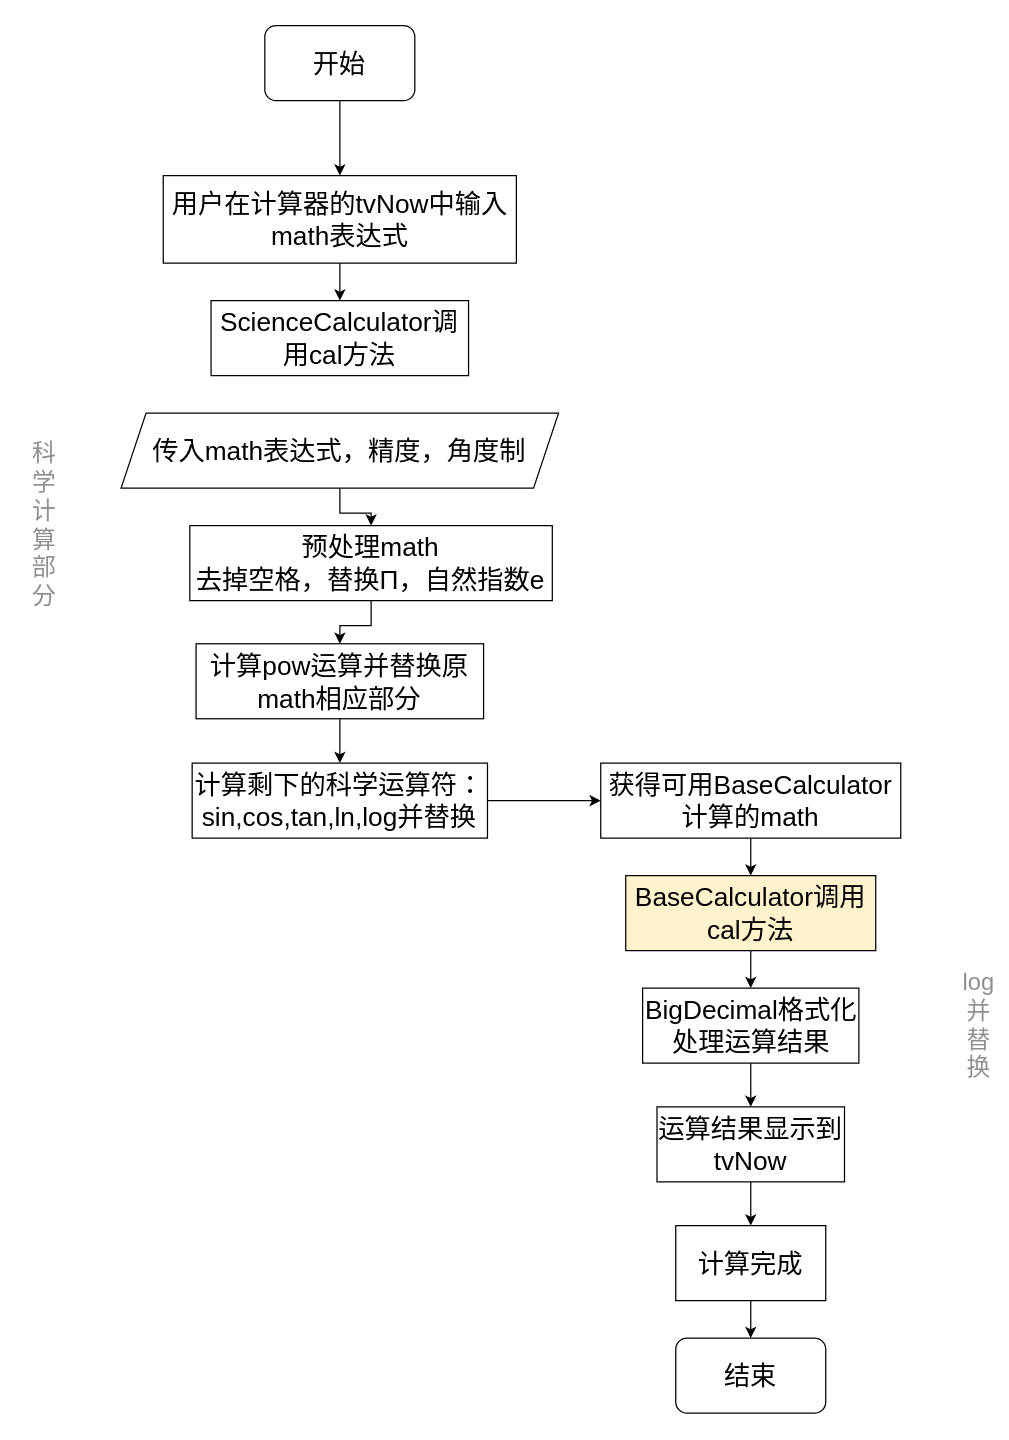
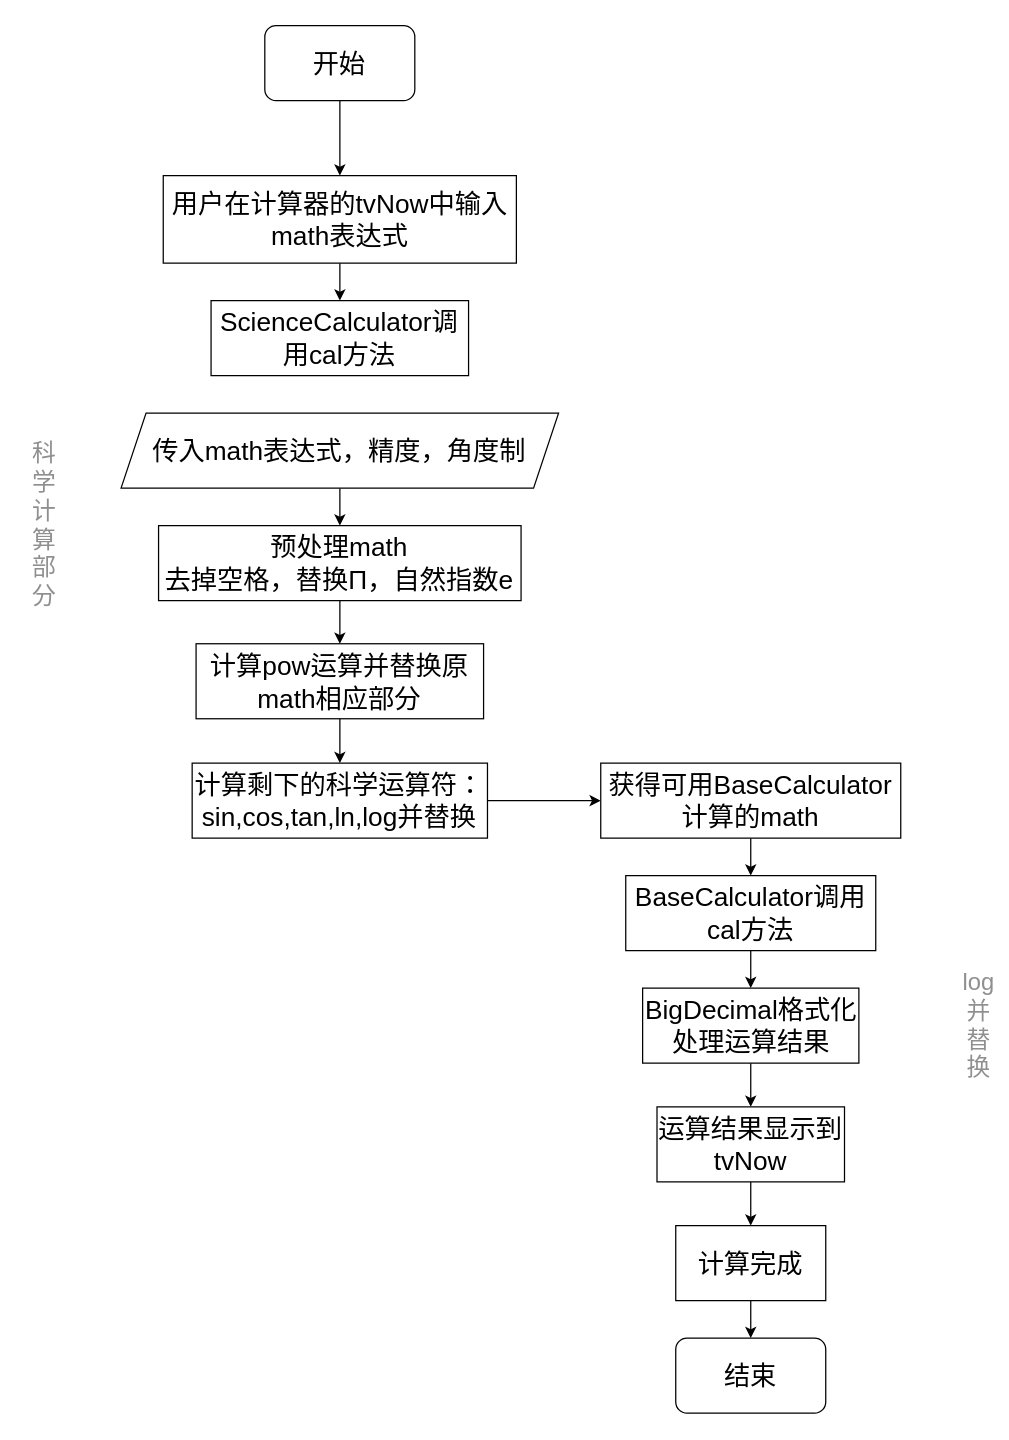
node "预处理math 去掉空格，替换Π，自然指数e": moved (371, 563) -> (340, 563)
node "BaseCalculator调用cal方法": fillcolor #fff2cc -> #ffffff
